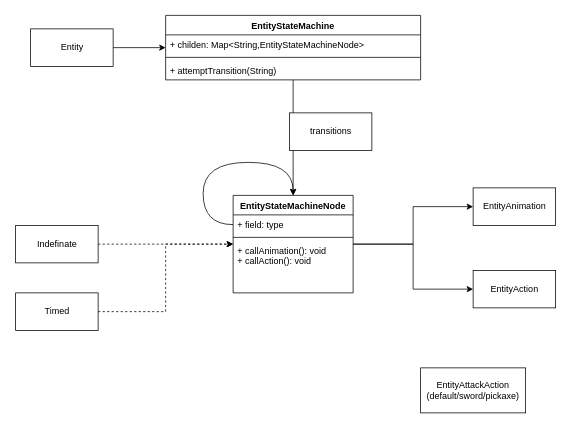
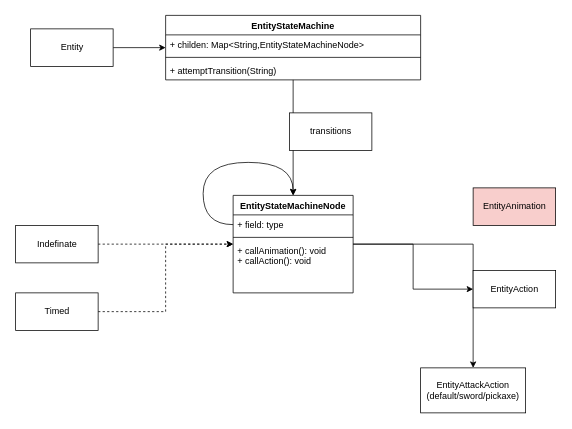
edge "EntityStateMachineNode" -> "EntityAnimation": now "EntityStateMachineNode" -> "EntityAttackAction (default/sword/pickaxe)"
node "EntityAnimation": fillcolor #ffffff -> #f8cecc
